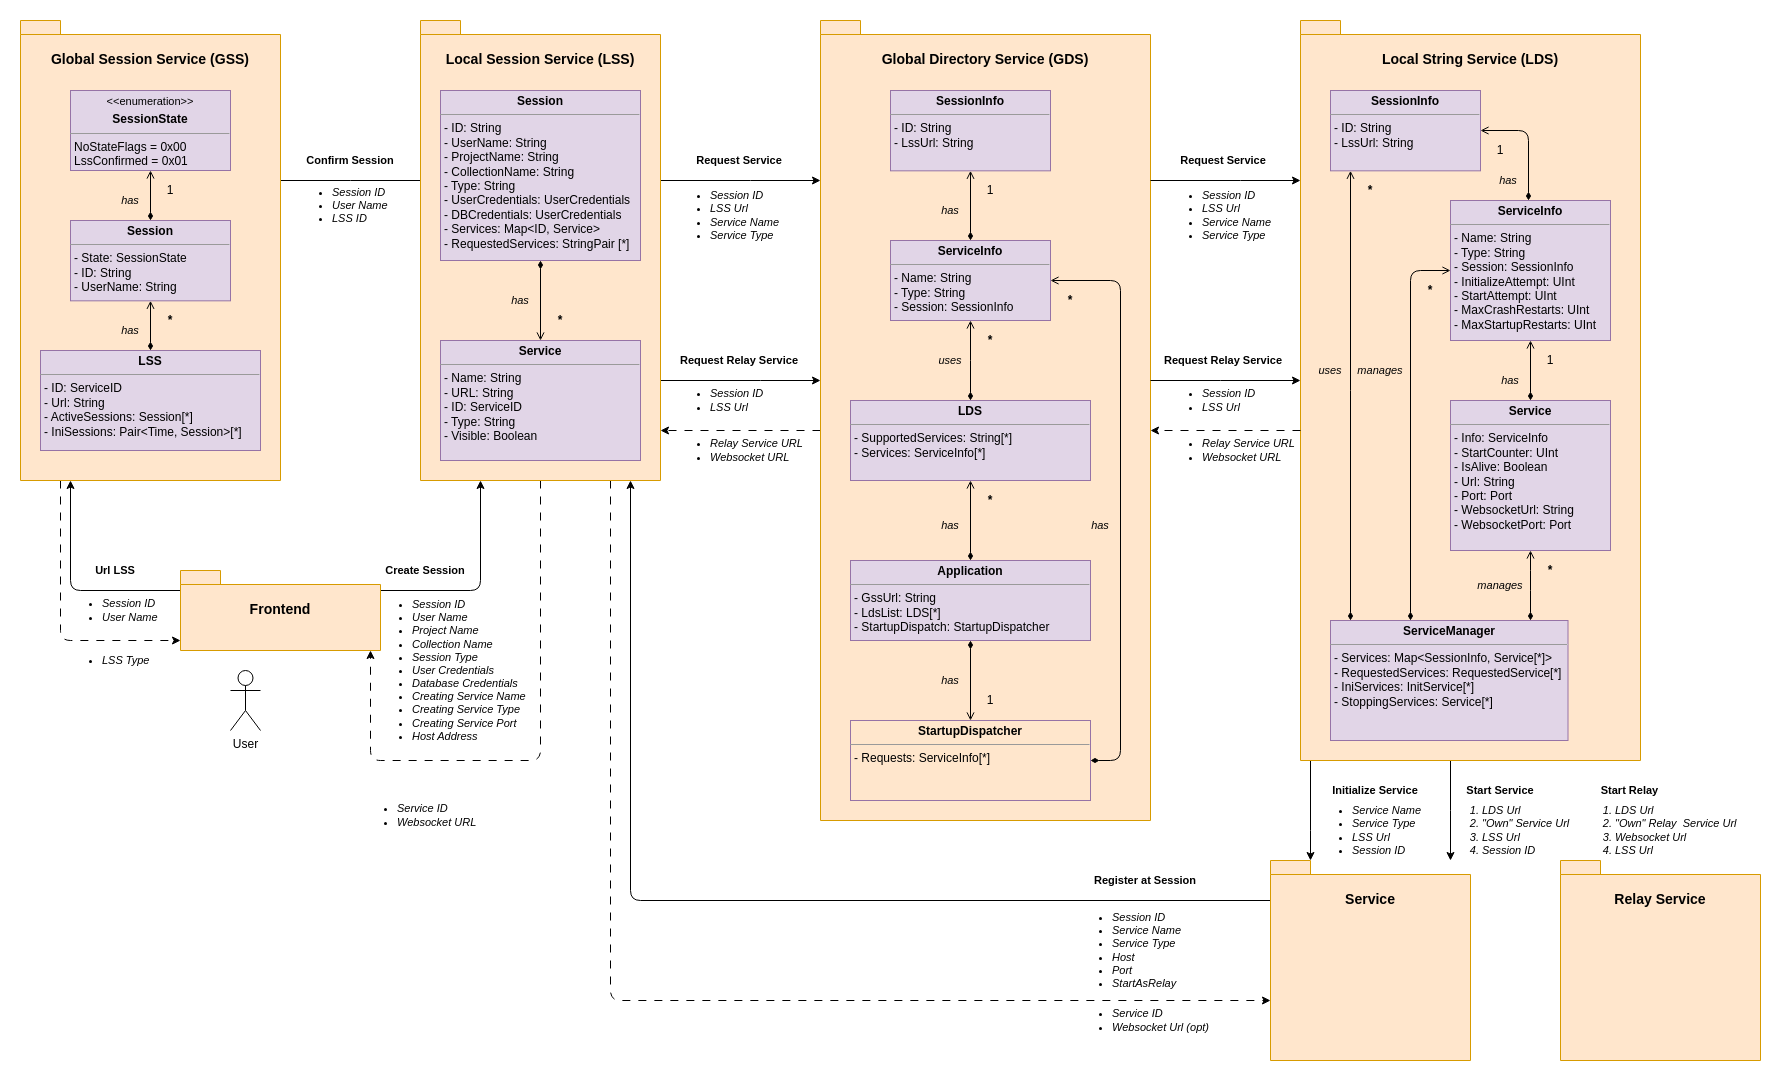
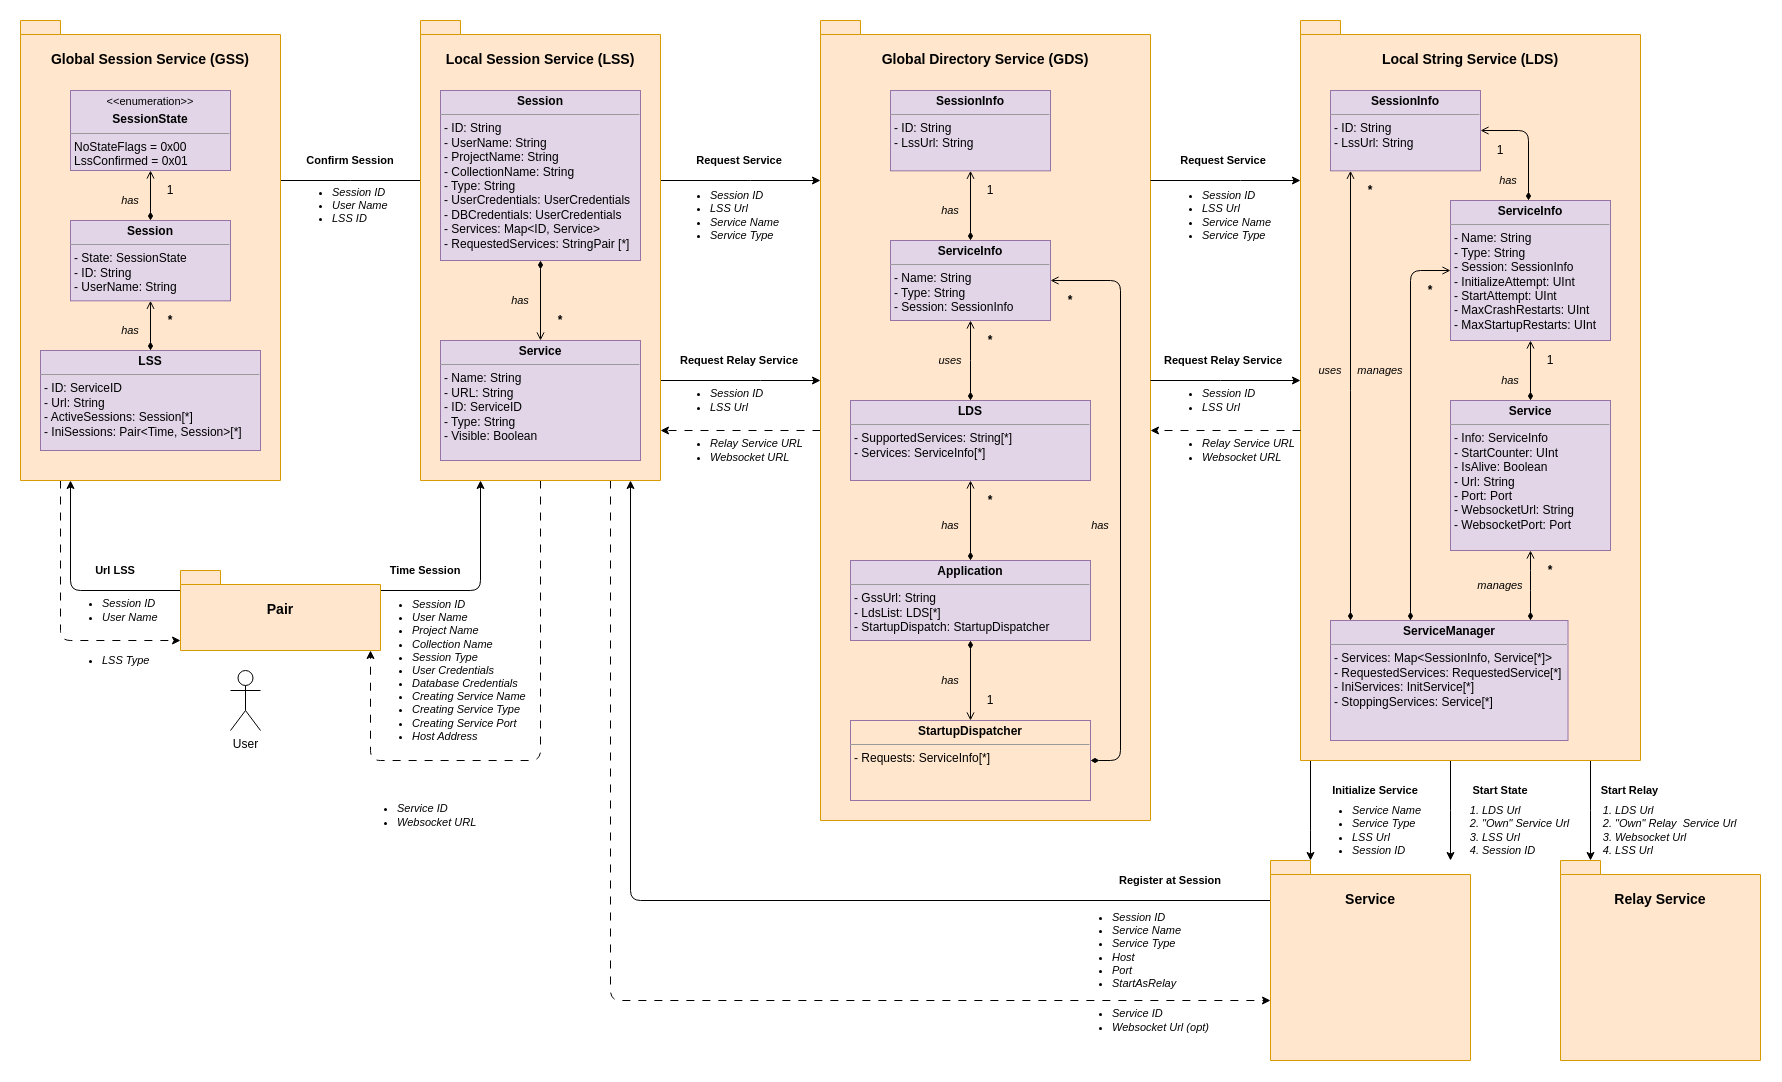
node "Create Session": label "Create Session" -> "Time Session"
node "Frontend": label "Frontend" -> "Pair"
node "Start Service": label "Start Service" -> "Start State"
edge "Local String Service (LDS)" -> "Relay Service": added
node "Register at Session": moved (1146, 881) -> (1171, 881)
